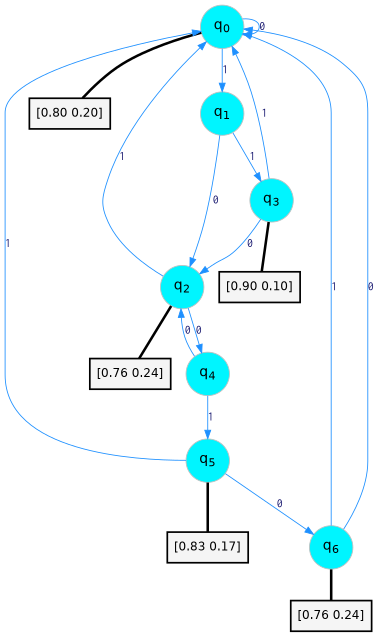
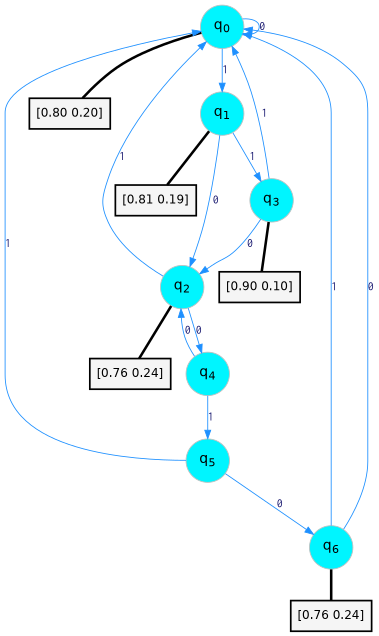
node "[0.81 0.19]": added
node "[0.83 0.17]": removed
